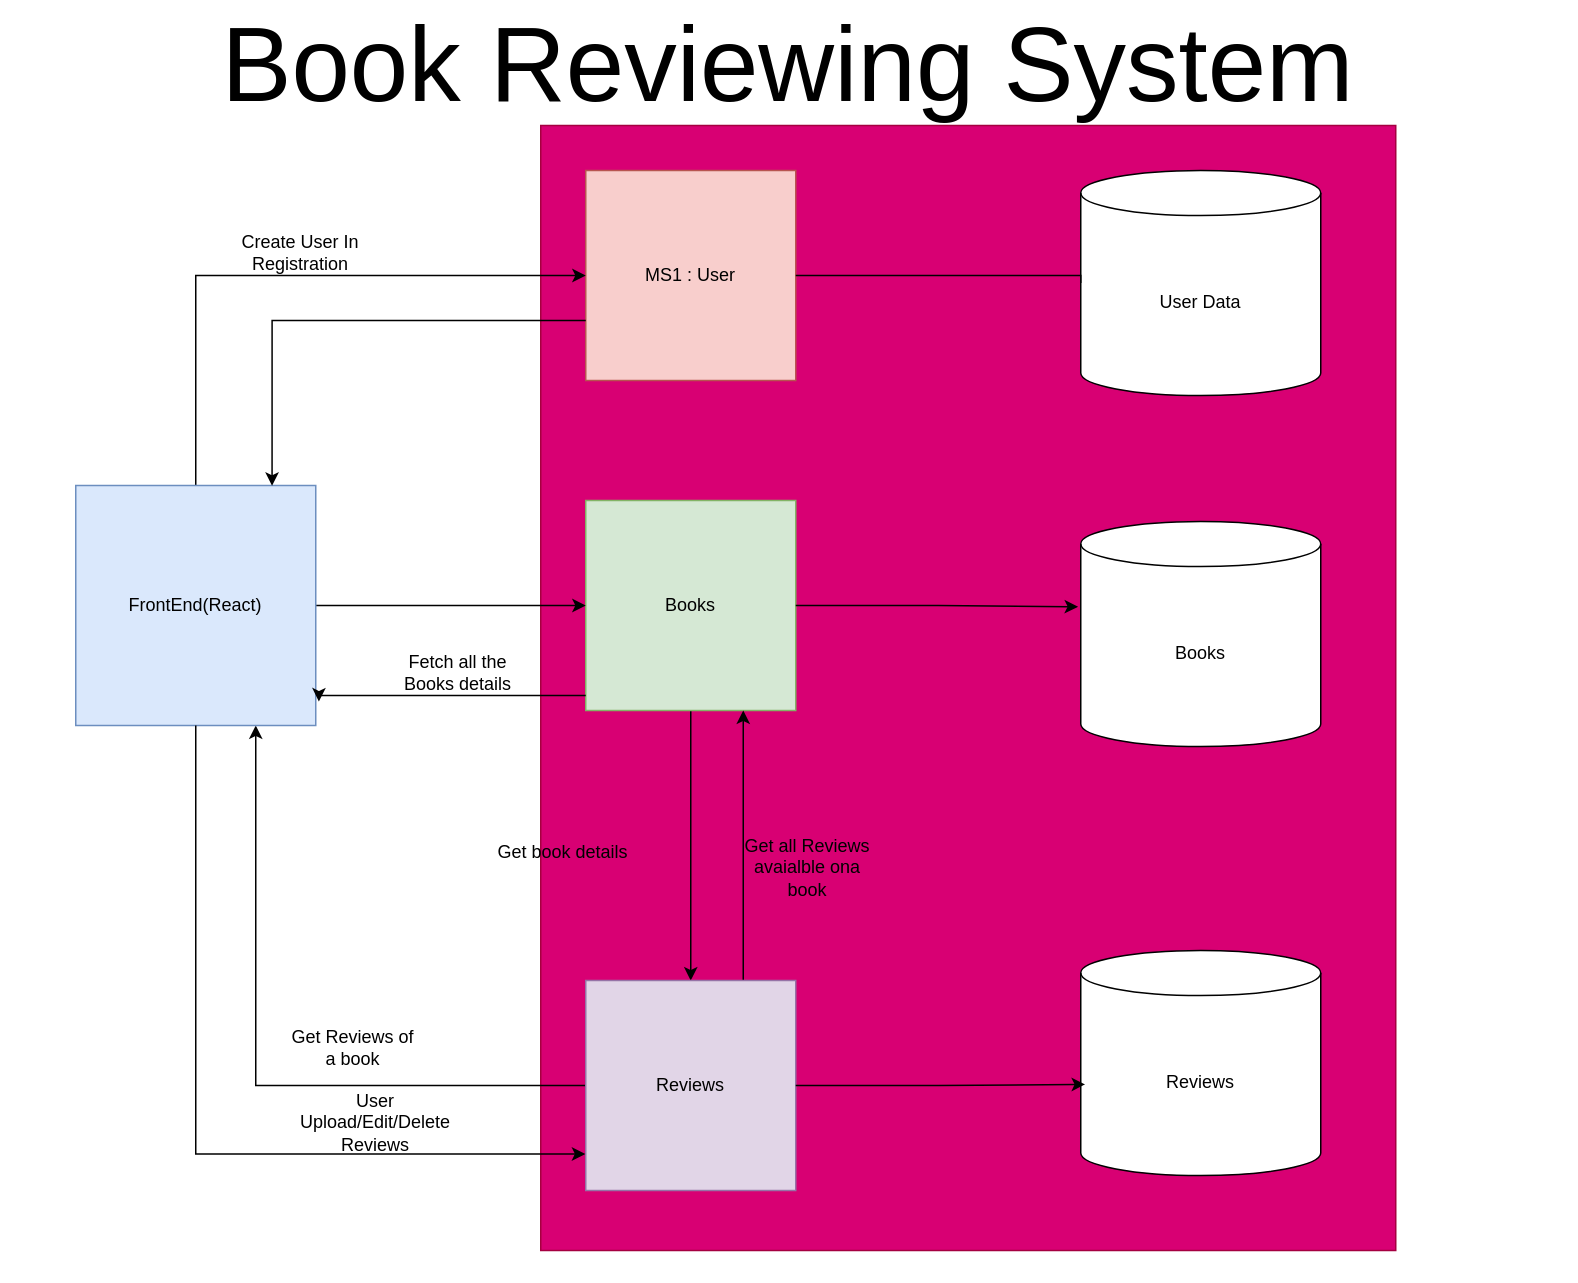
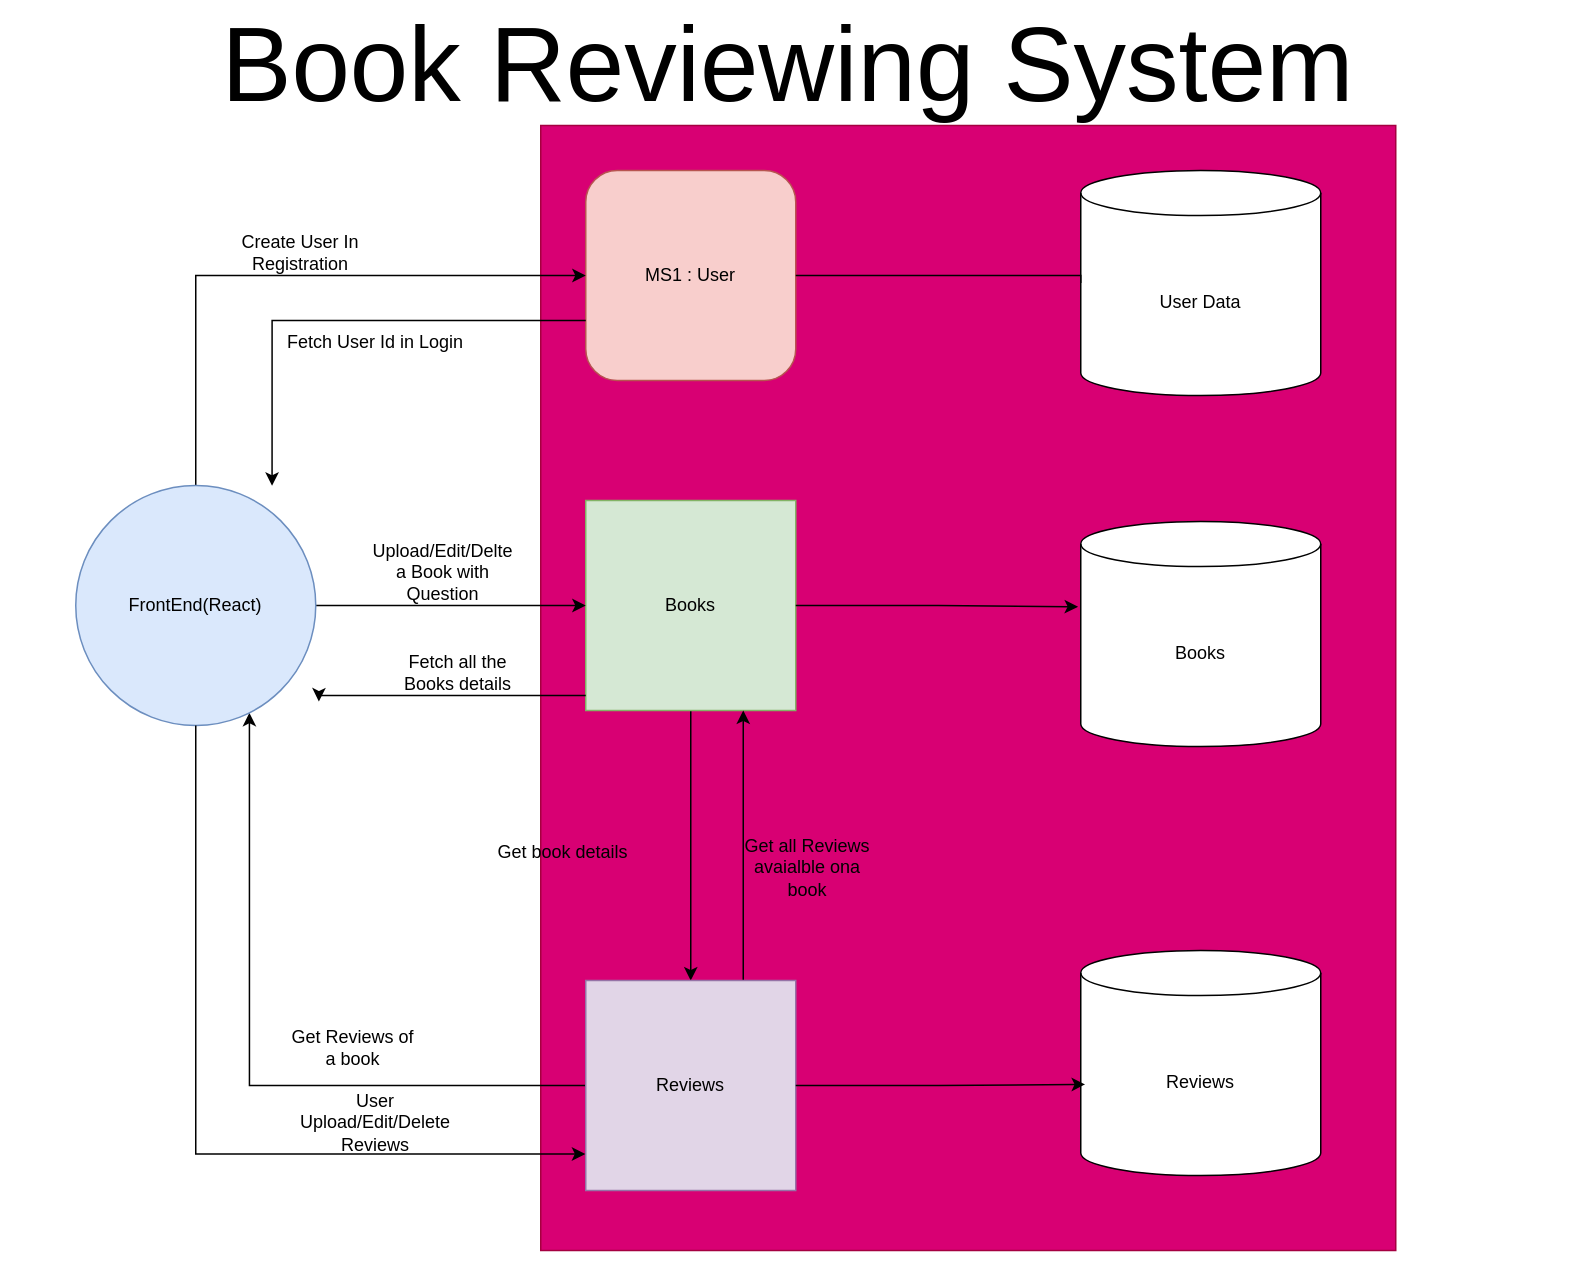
node "MS1 : User": shape rectangle -> rounded rectangle
node "Fetch User Id in Login": added
node "Upload/Edit/Delte a Book with Question": added
node "FrontEnd(React)": shape rectangle -> ellipse
